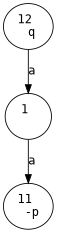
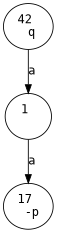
node "12 q": label "12 q" -> "42 q"
node "11 -p": label "11 -p" -> "17 -p"
